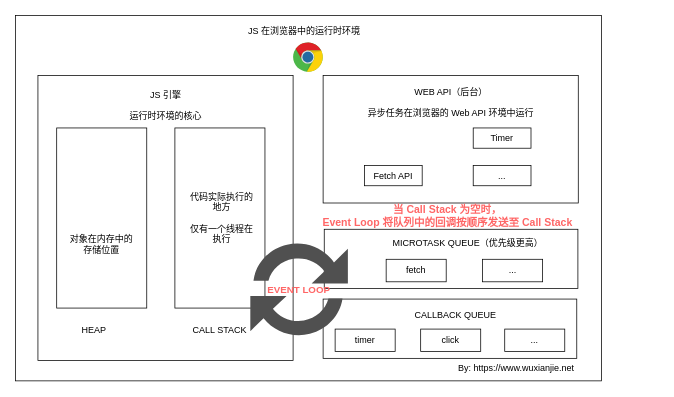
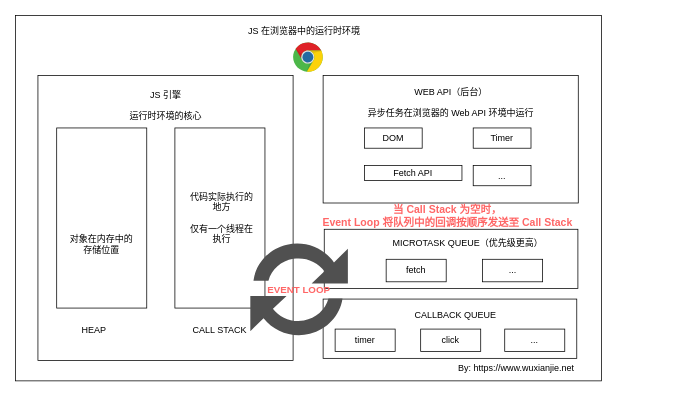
node "DOM": added
node "Fetch API": size 58x20 -> 98x15
